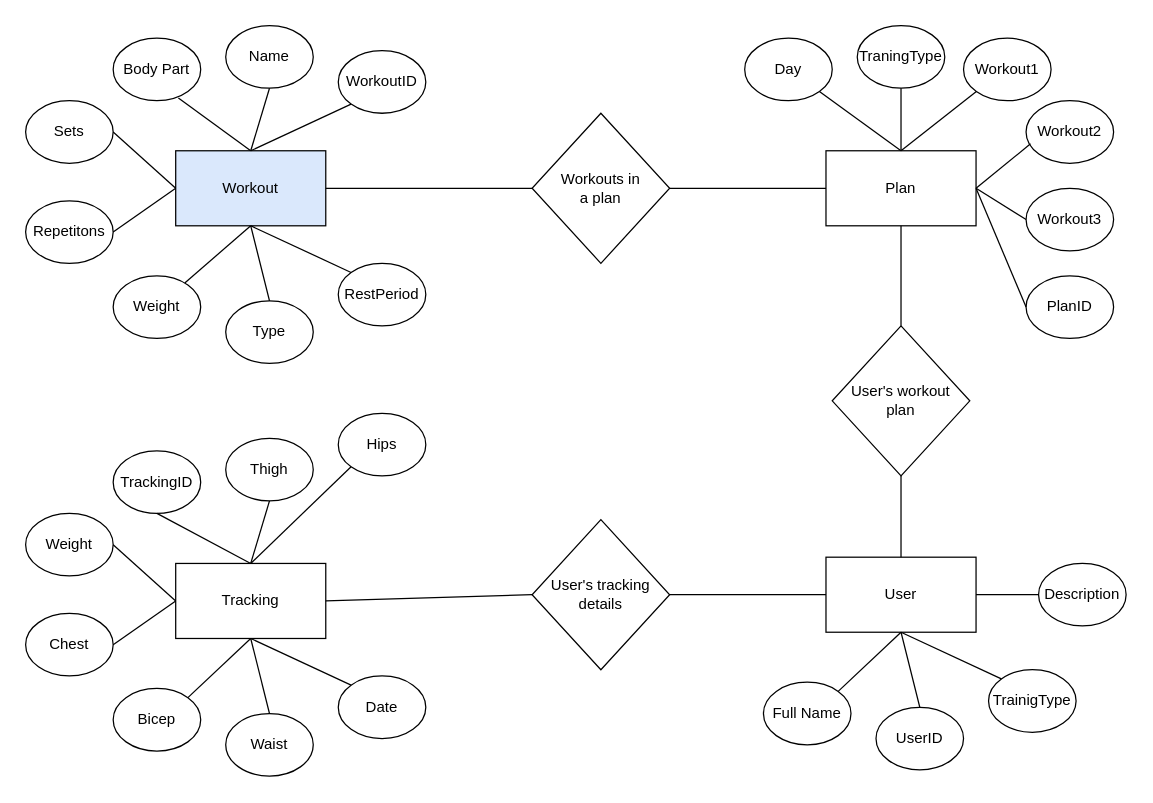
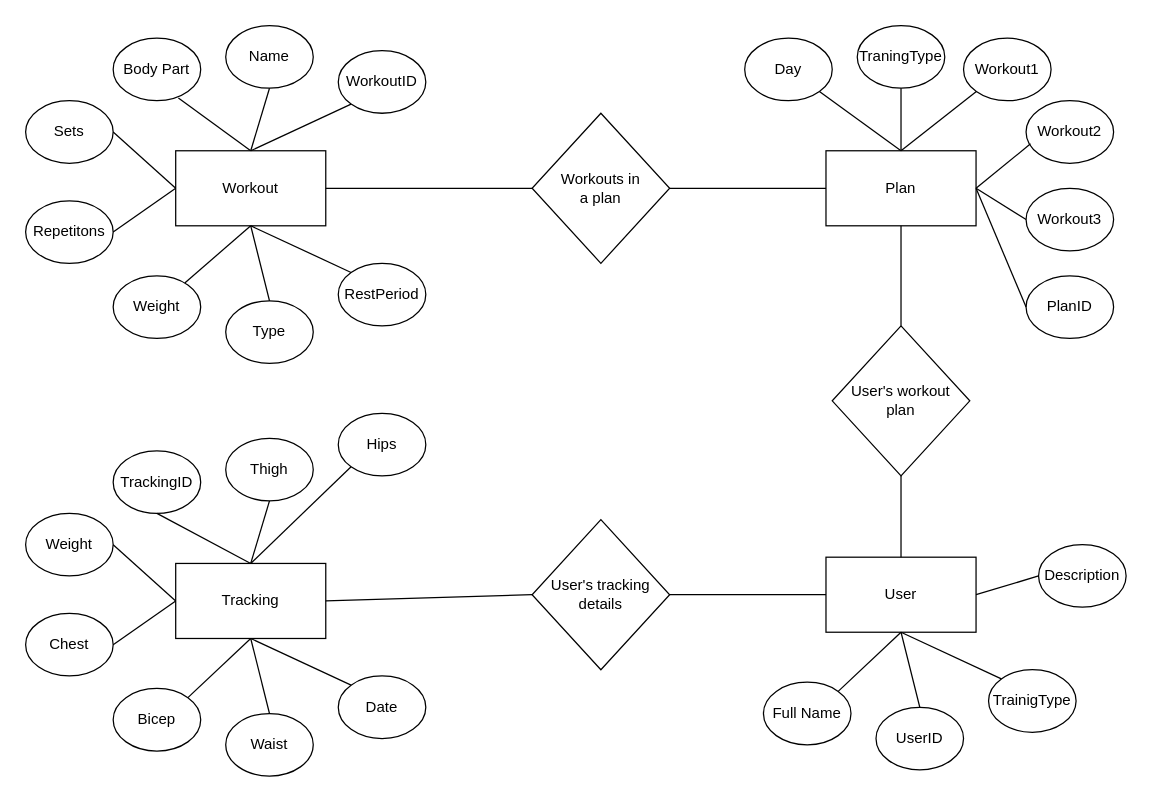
node "Workout": fillcolor #dae8fc -> #ffffff
node "Description": moved (1082, 594) -> (1082, 576)
